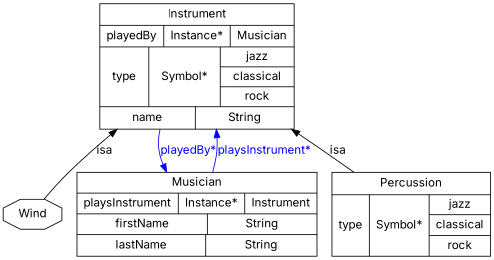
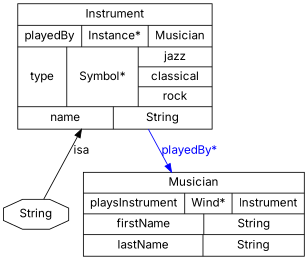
edge "Musician" -> "Instrument": removed, label "playsInstrument*"
node "Musician": text "Instance*" -> "Wind*"
node "Wind": label "Wind" -> "String"
node "Percussion": removed
